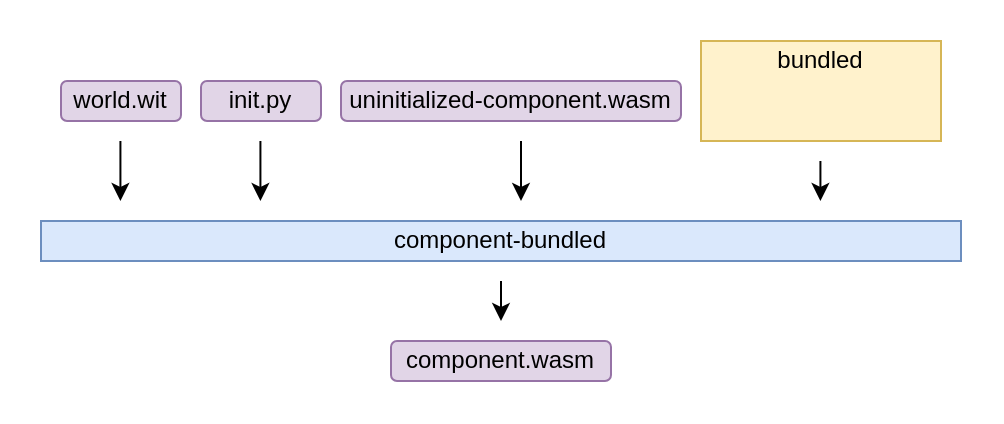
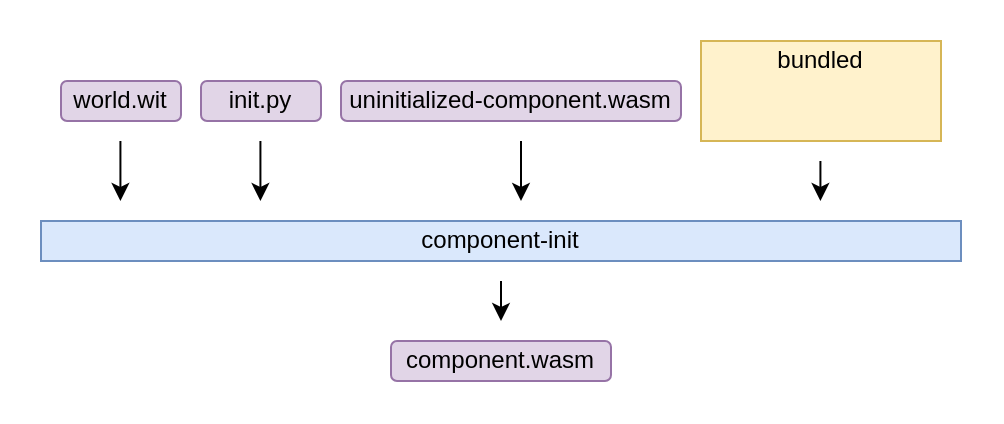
node "component-bundled": label "component-bundled" -> "component-init"
